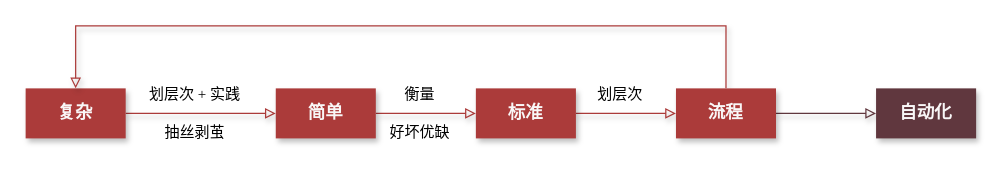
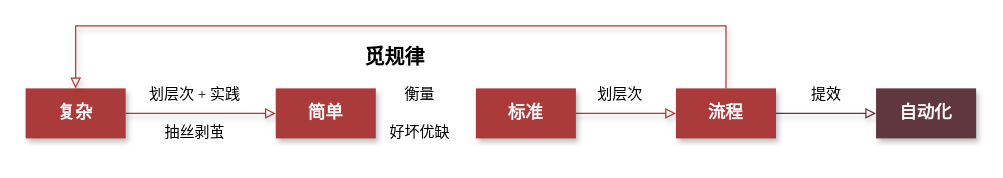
node "觅规律": added
node "提效": added
edge "简单" -> "标准": removed
